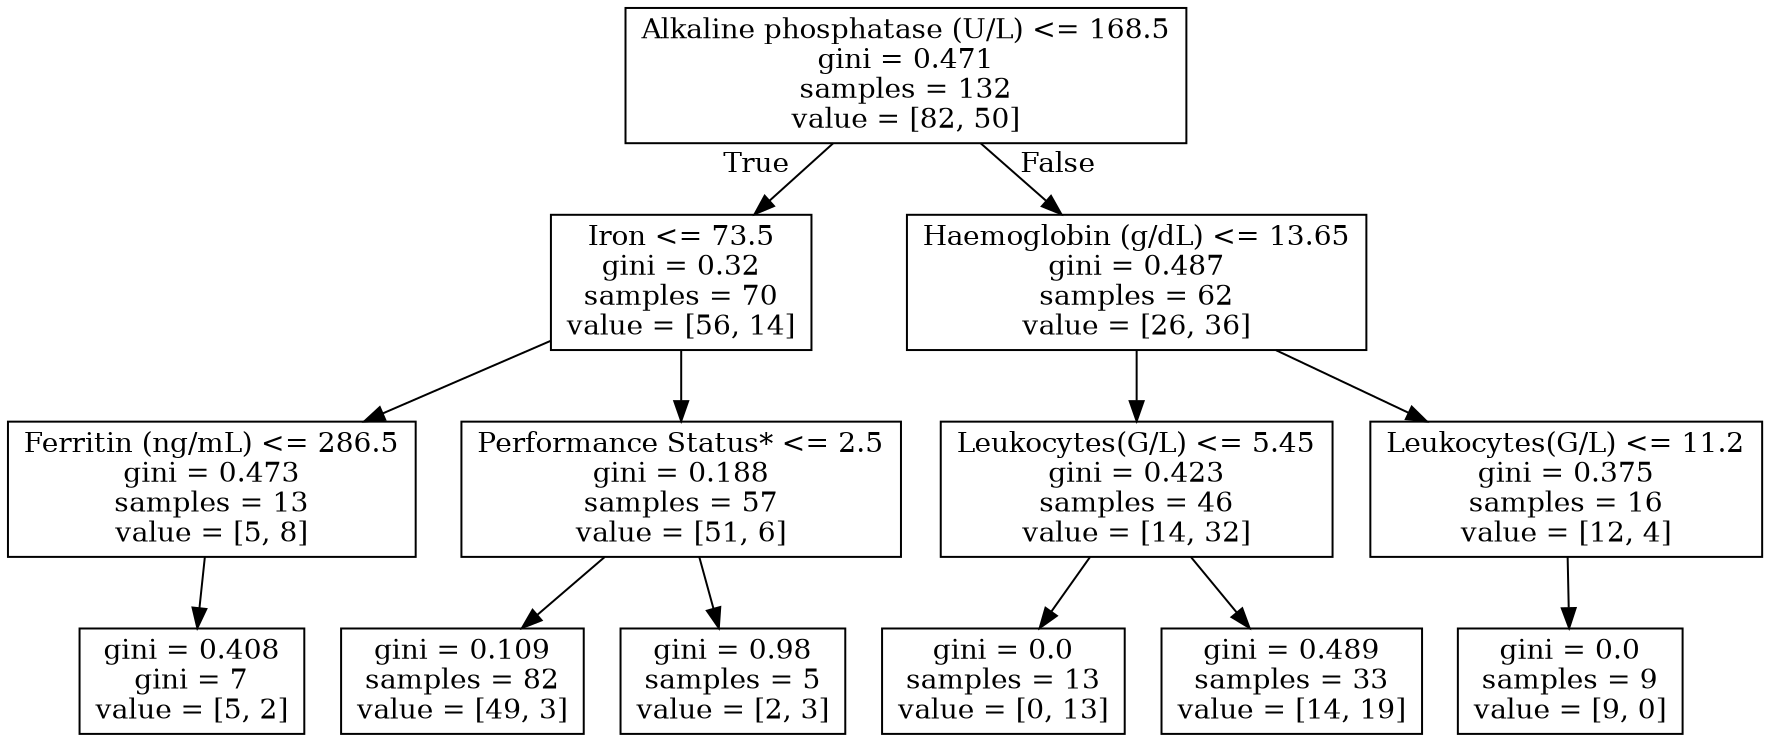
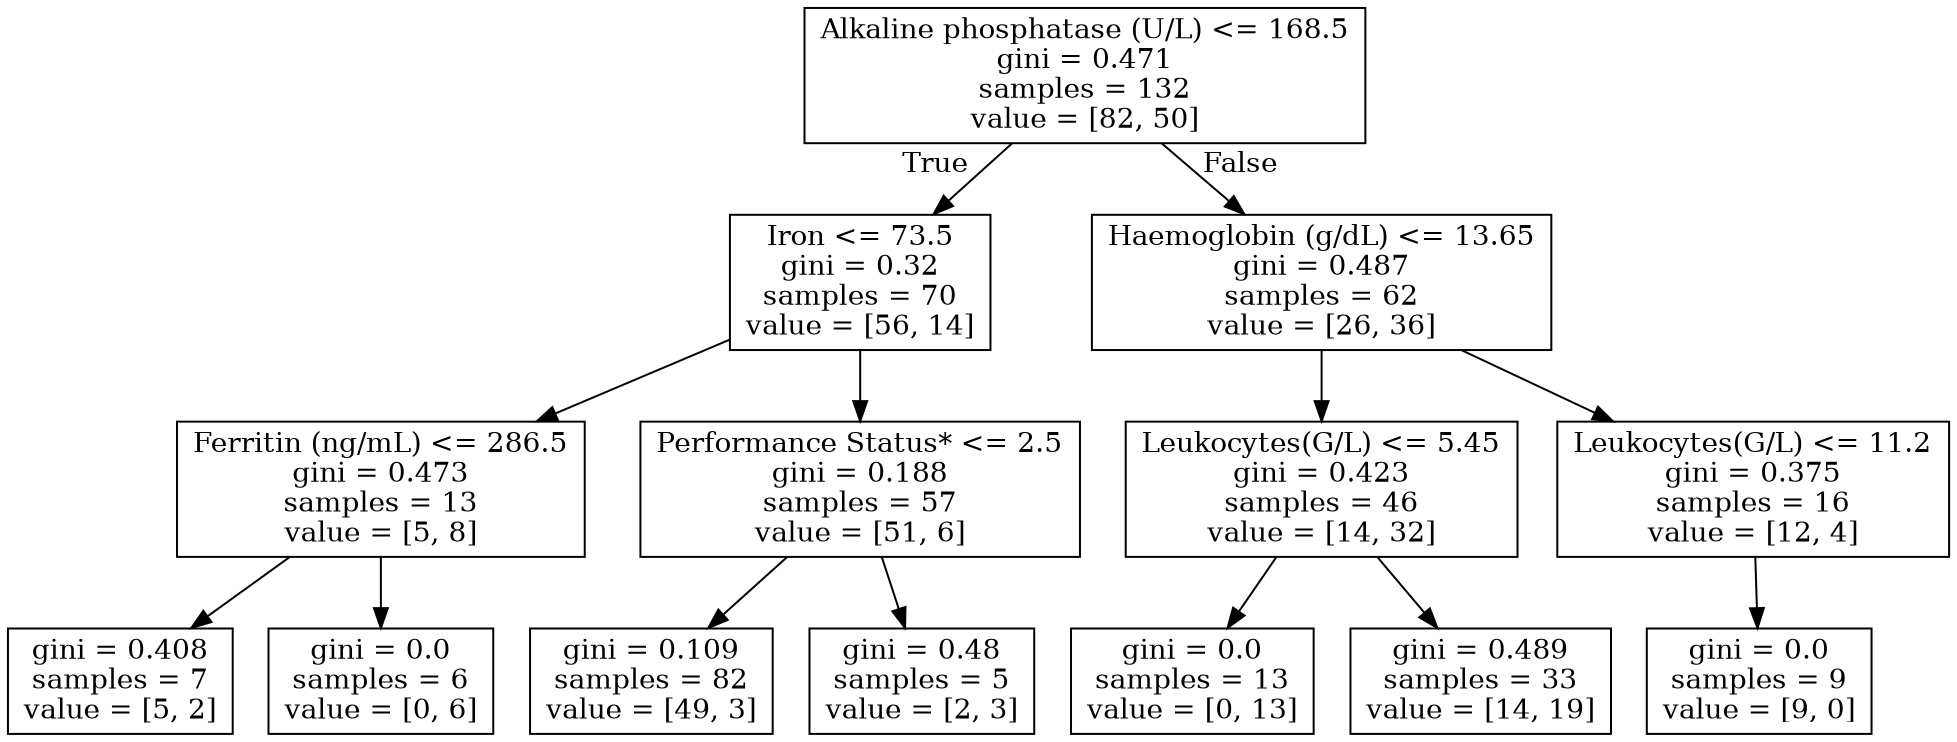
node "gini = 0.408 gini = 7 value = [5, 2]": label "gini = 0.408 gini = 7 value = [5, 2]" -> "gini = 0.408 samples = 7 value = [5, 2]"
node "gini = 0.0 samples = 6 value = [0, 6]": added
node "gini = 0.98 samples = 5 value = [2, 3]": label "gini = 0.98 samples = 5 value = [2, 3]" -> "gini = 0.48 samples = 5 value = [2, 3]"
